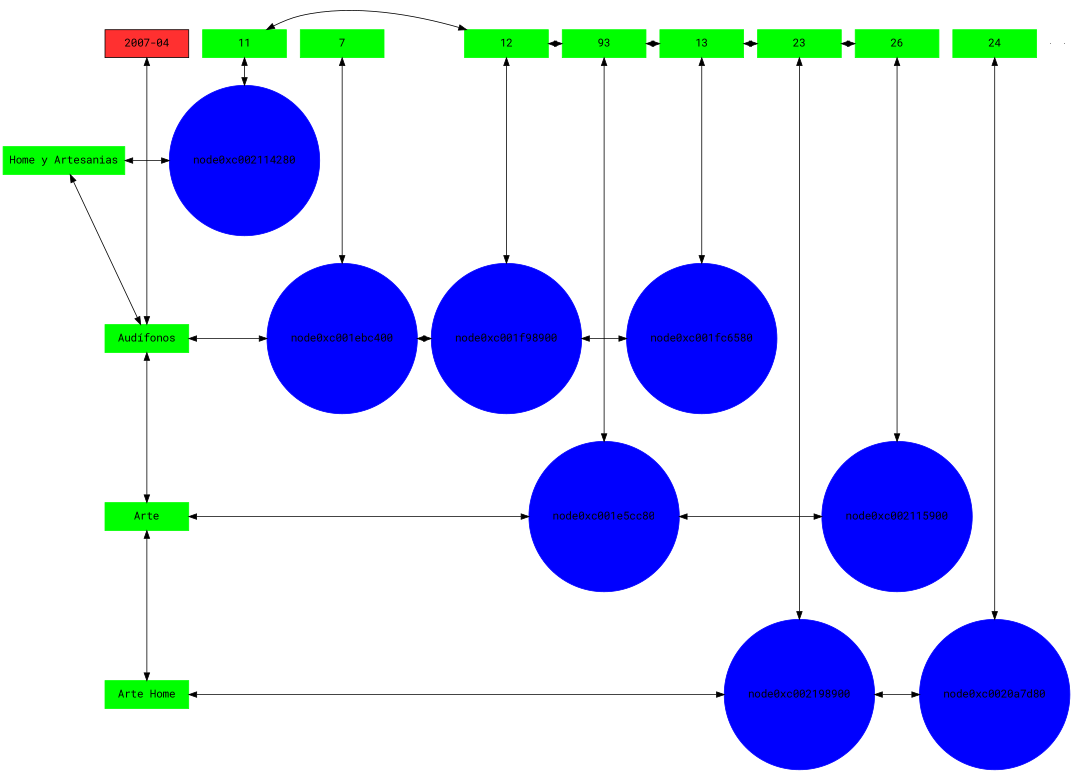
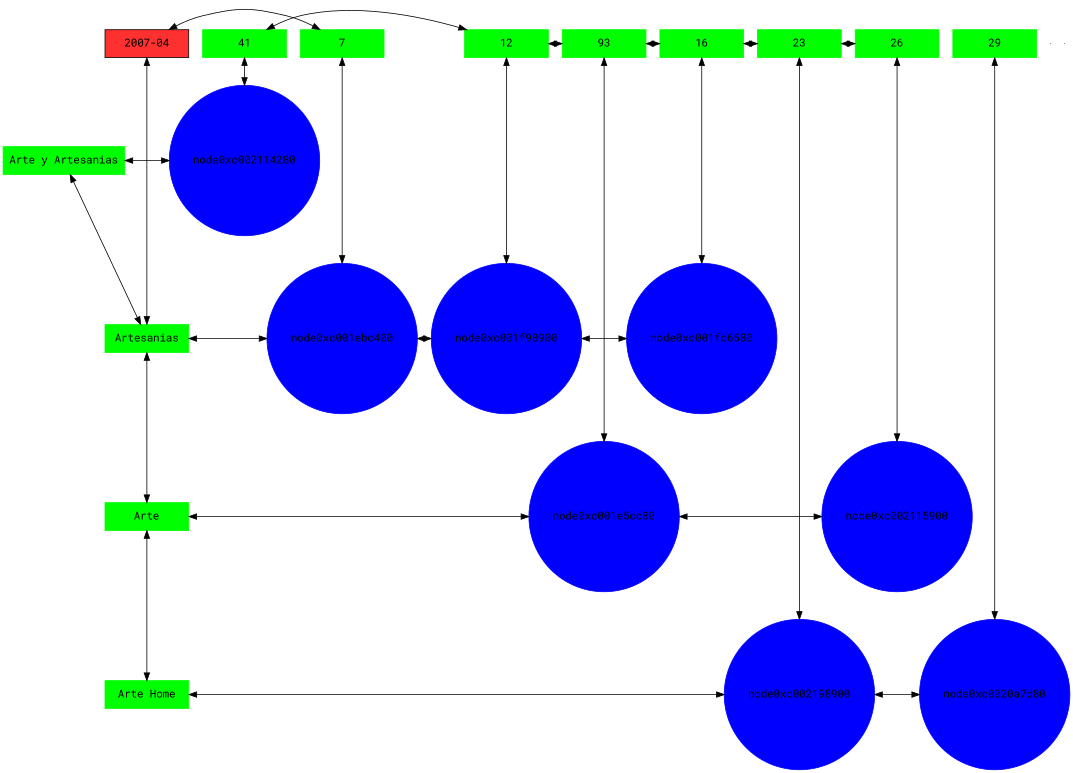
edge "2007-04" -- "7": added
node "11": label "11" -> "41"
node "13": label "13" -> "16"
node "24": label "24" -> "29"
node "Home y Artesanias": label "Home y Artesanias" -> "Arte y Artesanias"
node "Audífonos": label "Audífonos" -> "Artesanias"
